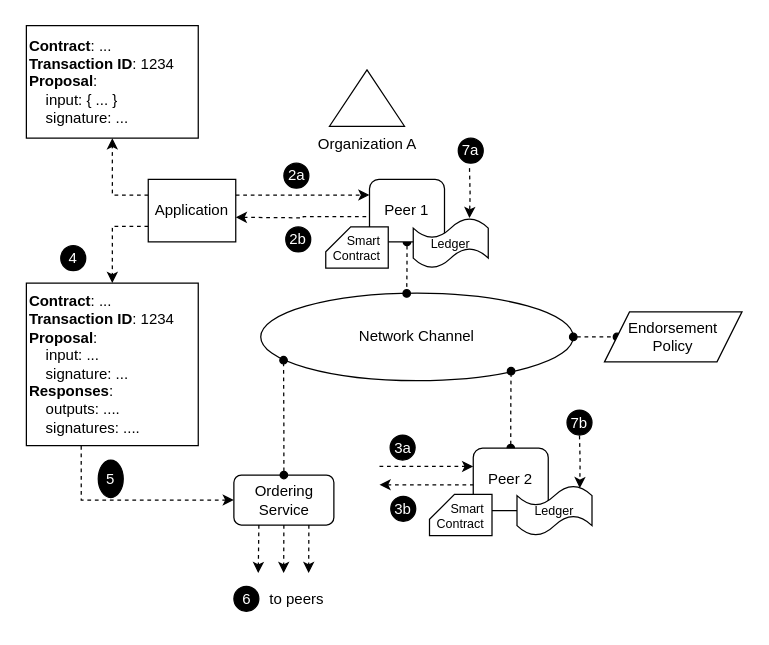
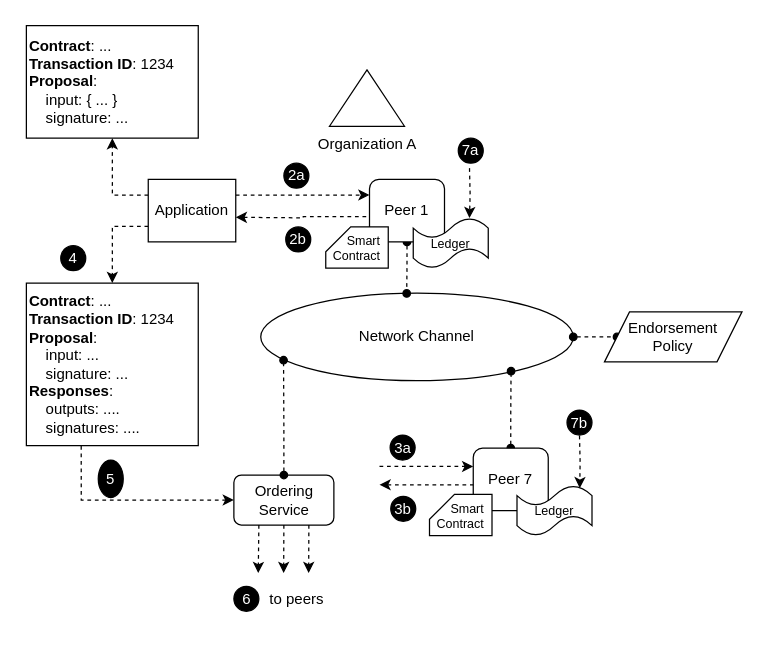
node "Peer 2": label "Peer 2" -> "Peer 7"
